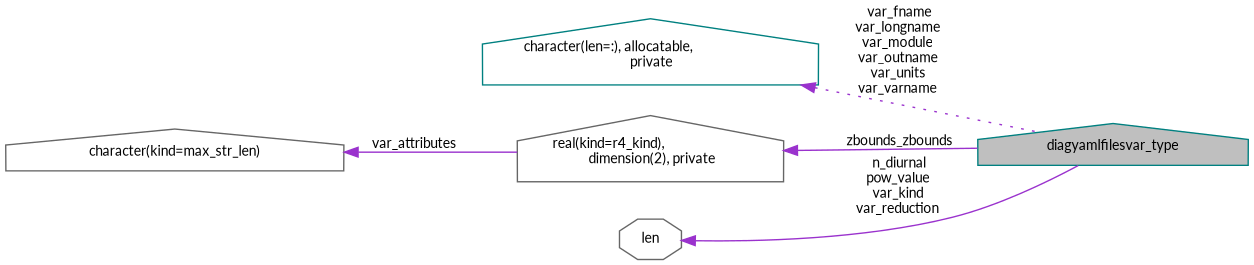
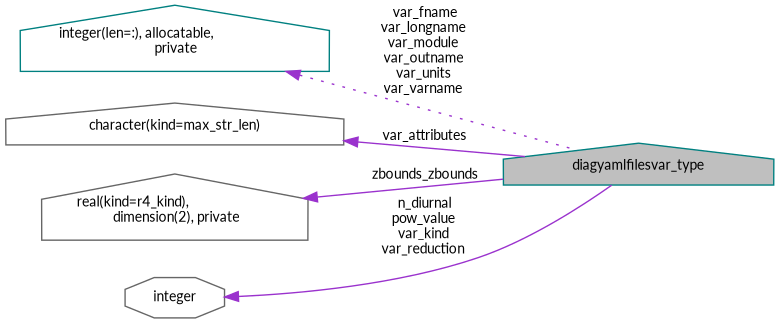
node "character(len=:), allocatable, private": label "character(len=:), allocatable, private" -> "integer(len=:), allocatable, private"
edge "real(kind=r4_kind), dimension(2), private" -> "character(kind=max_str_len)": now "diagyamlfilesvar_type" -> "character(kind=max_str_len)"
node "len": label "len" -> "integer"
